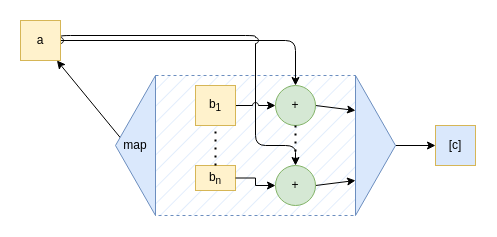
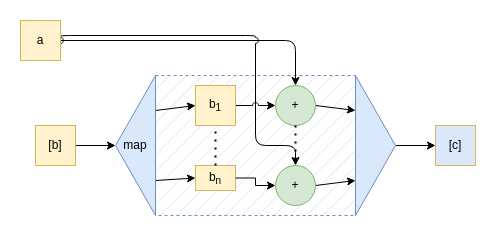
edge "map" -> "a": now "map" -> "bn"
edge "map" -> "b1": added
node "[b]": added
edge "[b]" -> "map": added
